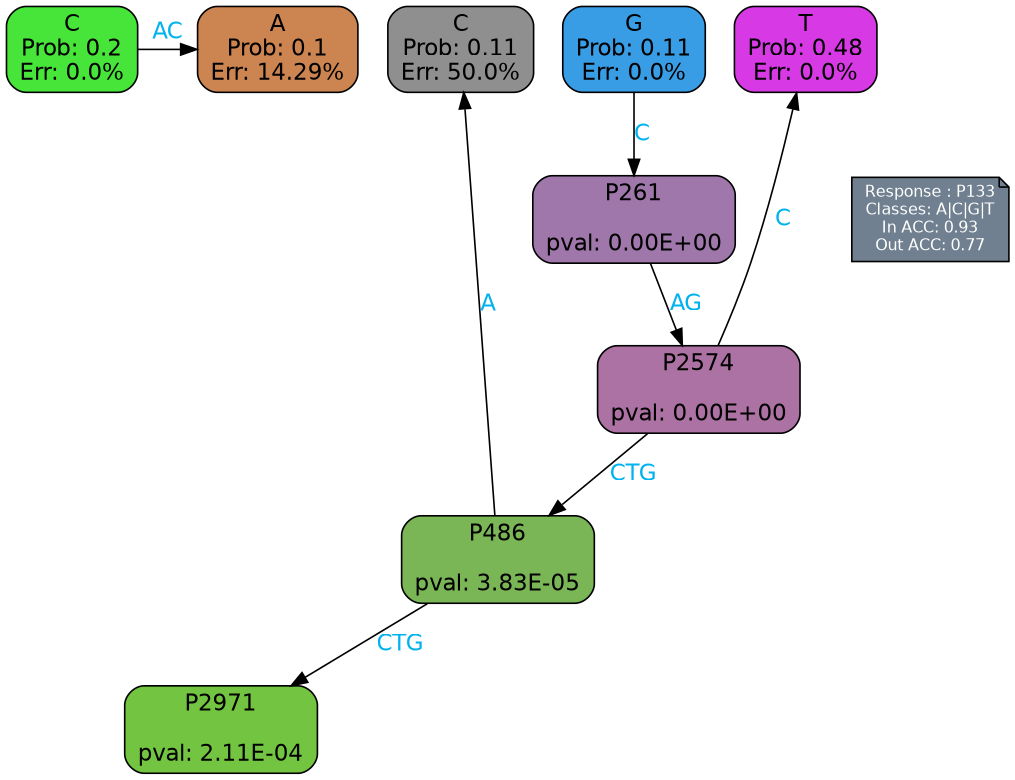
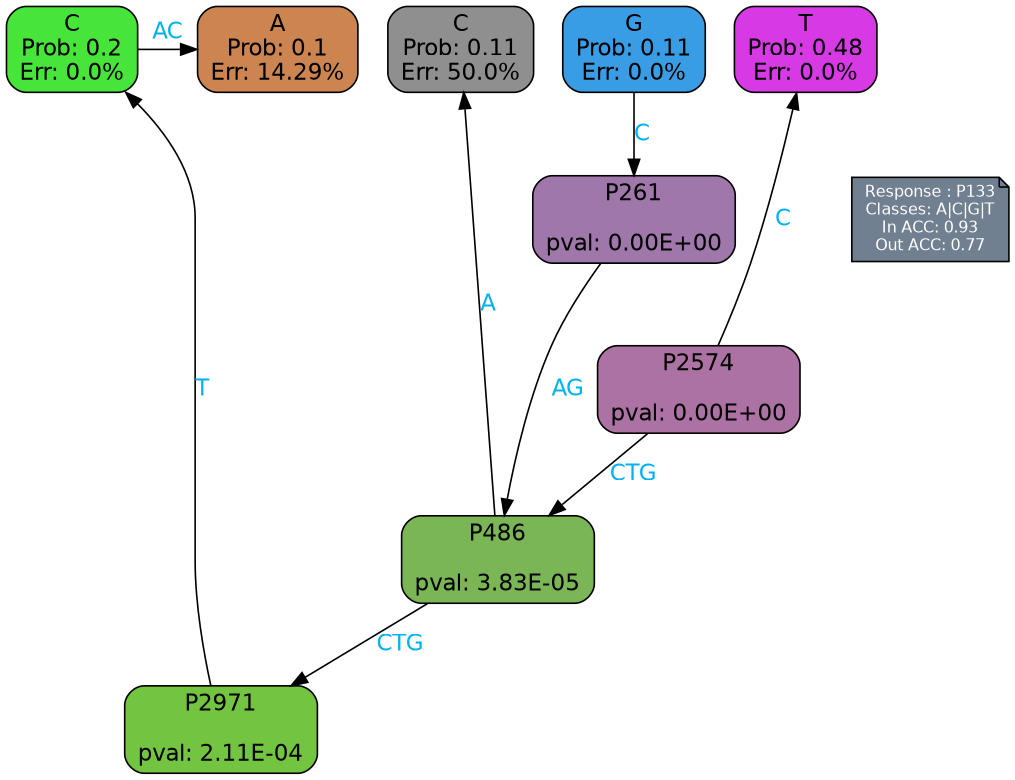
edge "P261 pval: 0.00E+00" -> "P2574 pval: 0.00E+00": now "P261 pval: 0.00E+00" -> "P486 pval: 3.83E-05"
edge "P2971 pval: 2.11E-04" -> "C Prob: 0.2 Err: 0.0%": added, label "T"
